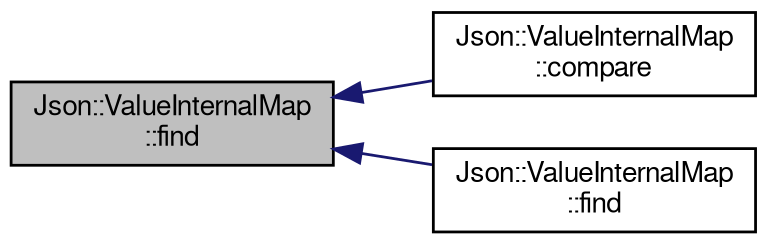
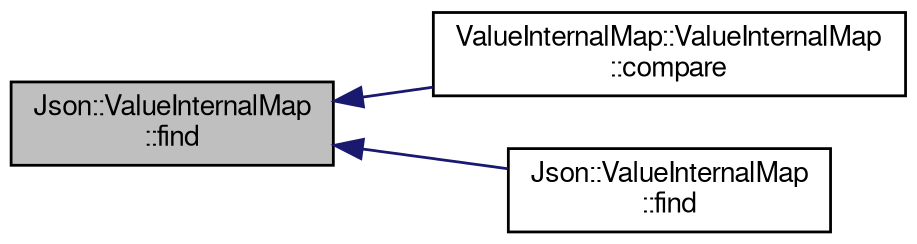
node "Json::ValueInternalMap ::compare": label "Json::ValueInternalMap ::compare" -> "ValueInternalMap::ValueInternalMap ::compare"
